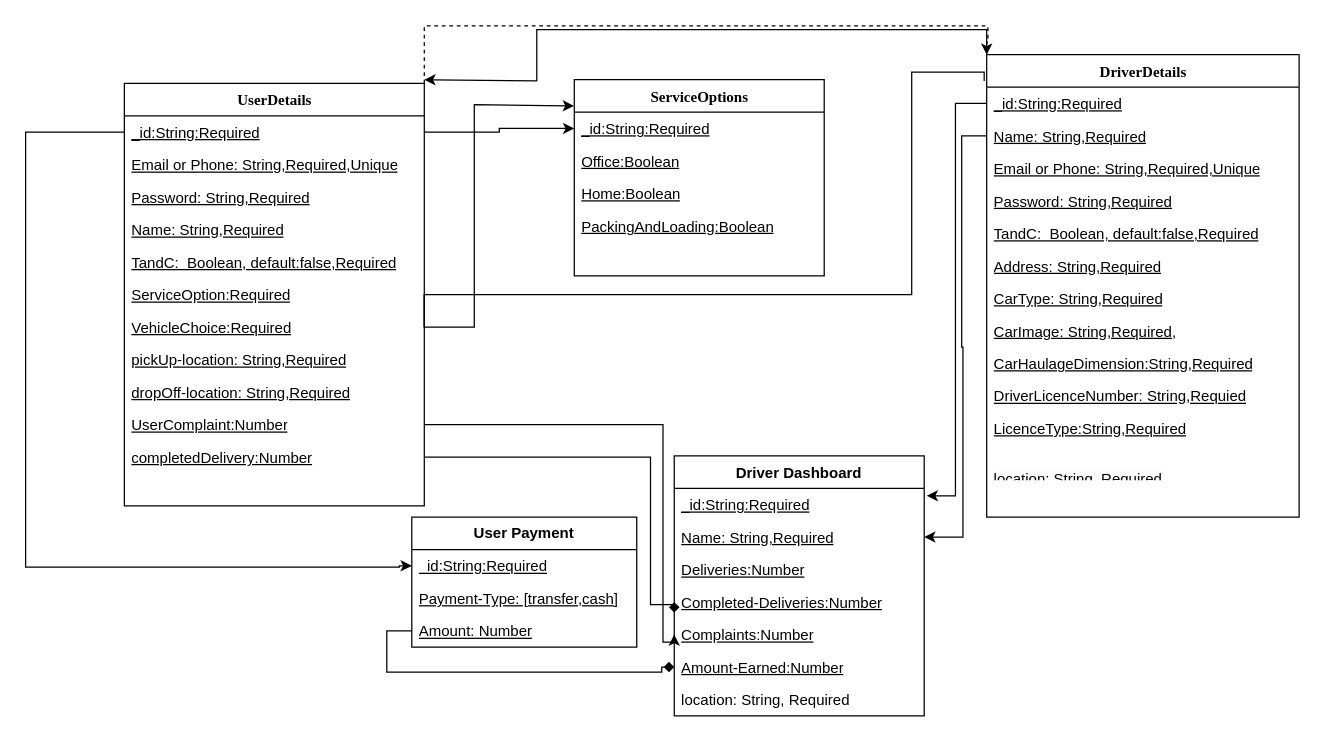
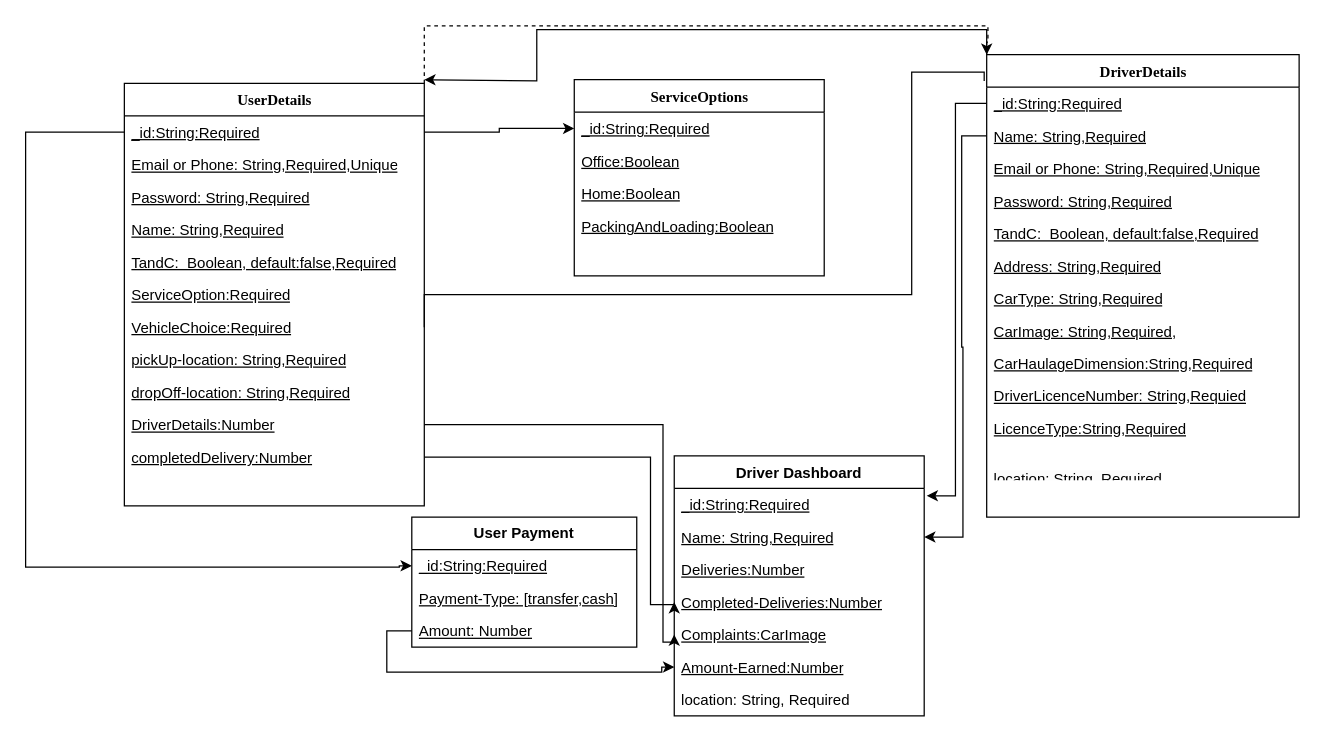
edge "ServiceOption:Required" -> "ServiceOptions": removed
node "UserComplaint:Number": label "UserComplaint:Number" -> "DriverDetails:Number"
edge "completedDelivery:Number" -> "Completed-Deliveries:Number": arrowhead diamond -> classic
node "Complaints:Number": label "Complaints:Number" -> "Complaints:CarImage"
edge "Amount: Number" -> "Amount-Earned:Number": arrowhead diamond -> classic
